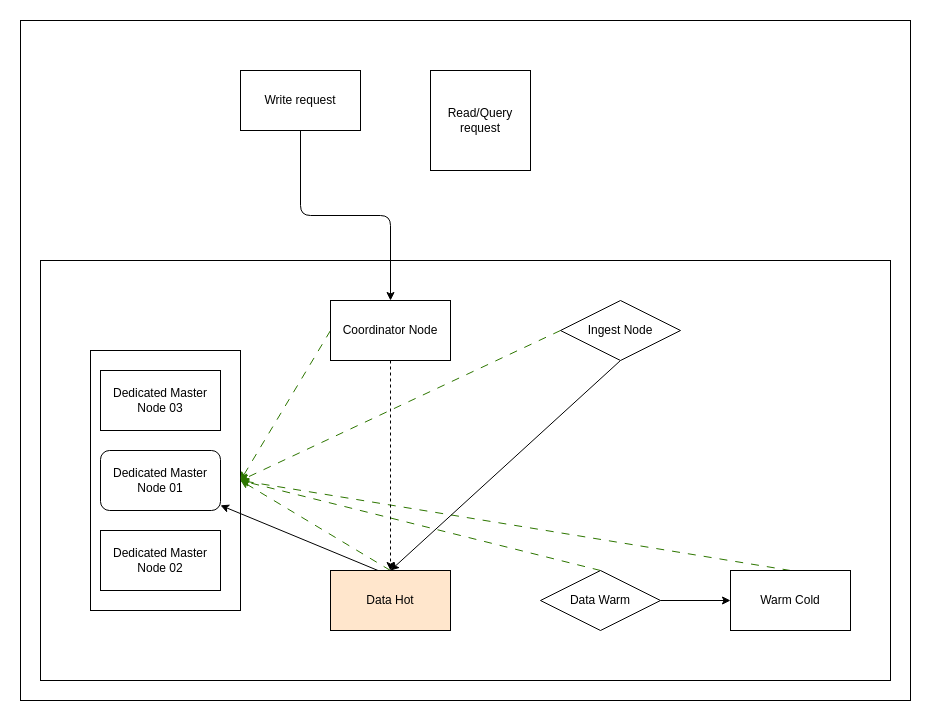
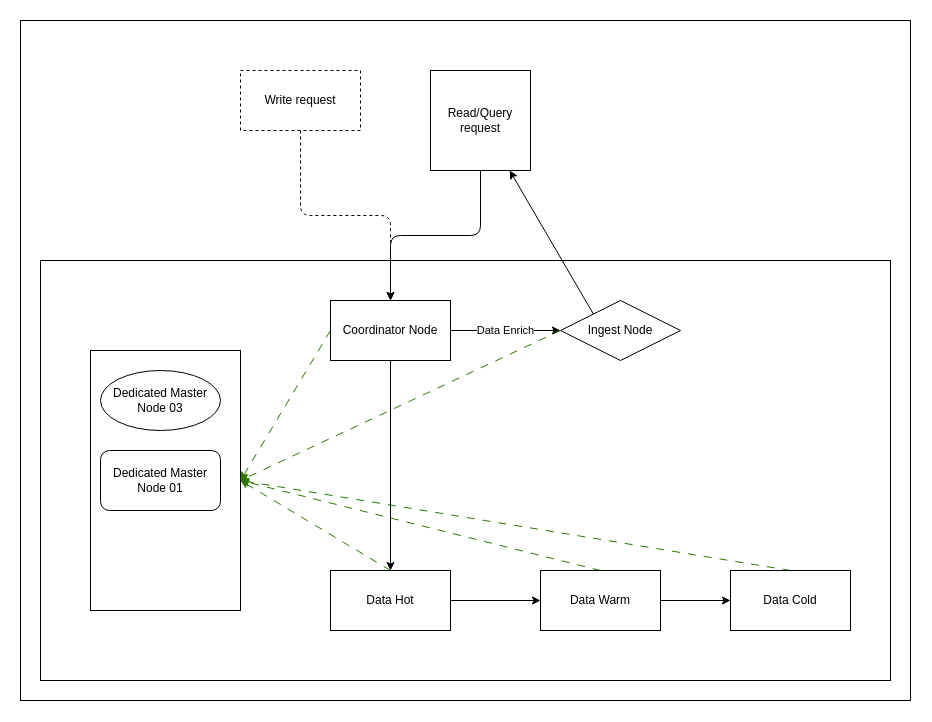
node "Write request": style solid -> dashed
edge "Write request" -> "Coordinator Node": style solid -> dashed
edge "Read/Query request" -> "Coordinator Node": added
edge "Coordinator Node" -> "Ingest Node": added, label "Data Enrich"
node "Dedicated Master Node 03": shape rectangle -> ellipse
edge "Coordinator Node" -> "Data Hot": style dashed -> solid
edge "Ingest Node" -> "Data Hot": now "Ingest Node" -> "Read/Query request"
edge "Data Hot" -> "Dedicated Master Node 01": now "Data Hot" -> "Data Warm"
node "Dedicated Master Node 02": removed
node "Data Hot": fillcolor #ffe6cc -> #ffffff
node "Data Warm": shape diamond -> rectangle
node "Warm Cold": label "Warm Cold" -> "Data Cold"
